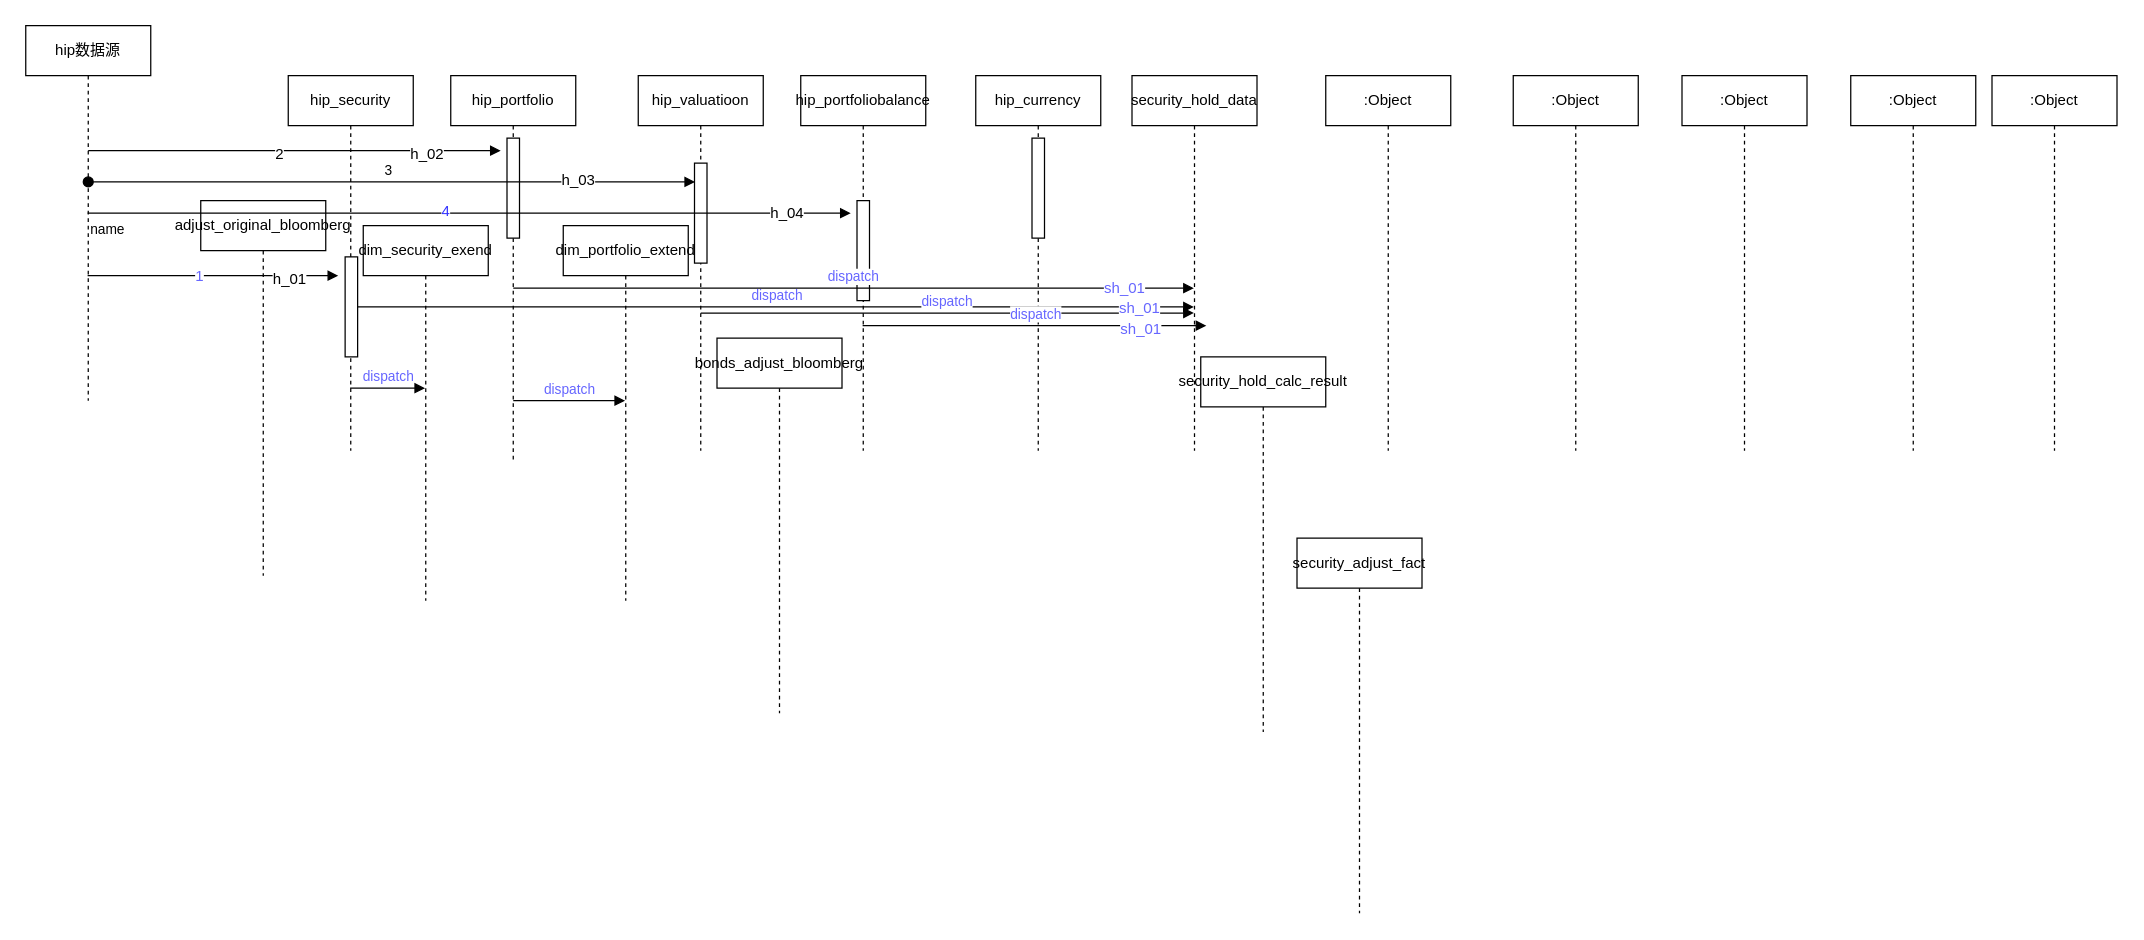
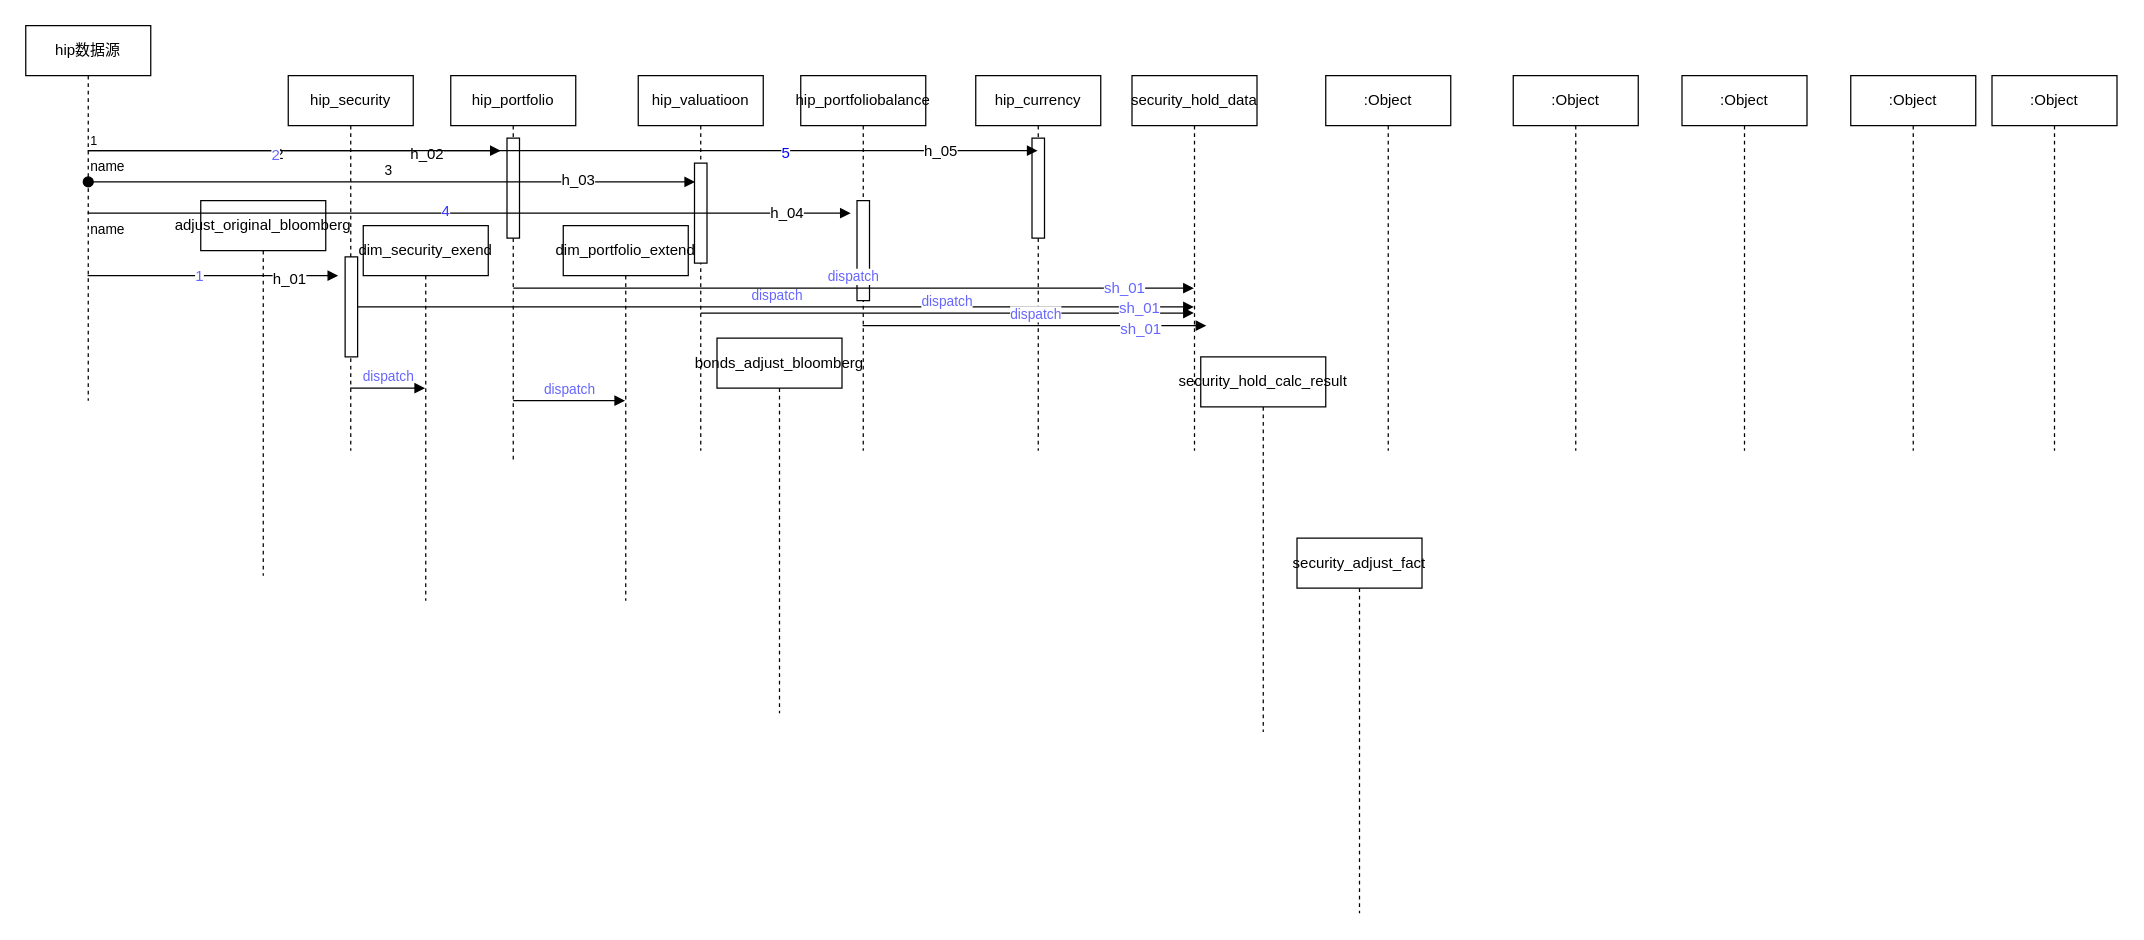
edge "hip数据源" -> "hip_currency": added, labels "1", "2", "name", "5", "h_05"
